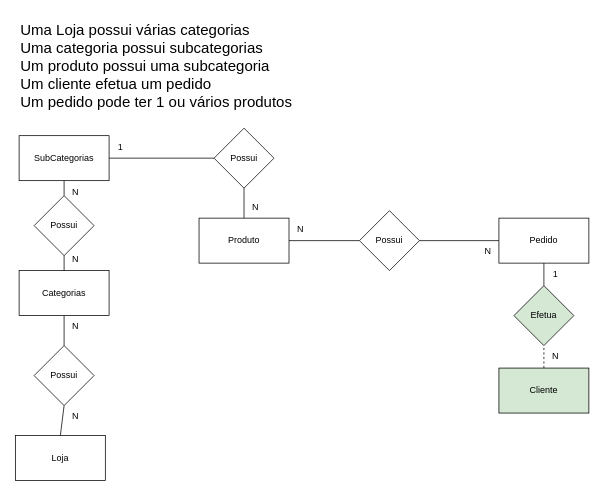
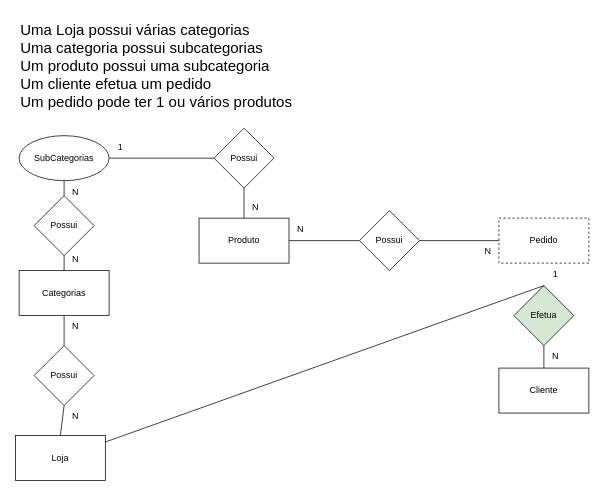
node "SubCategorias": shape rectangle -> ellipse
node "Pedido": style solid -> dashed
edge "Pedido" -- "Efetua": now "Loja" -- "Efetua"
edge "Efetua" -- "Cliente": style dashed -> solid
node "Cliente": fillcolor #d5e8d4 -> #ffffff
